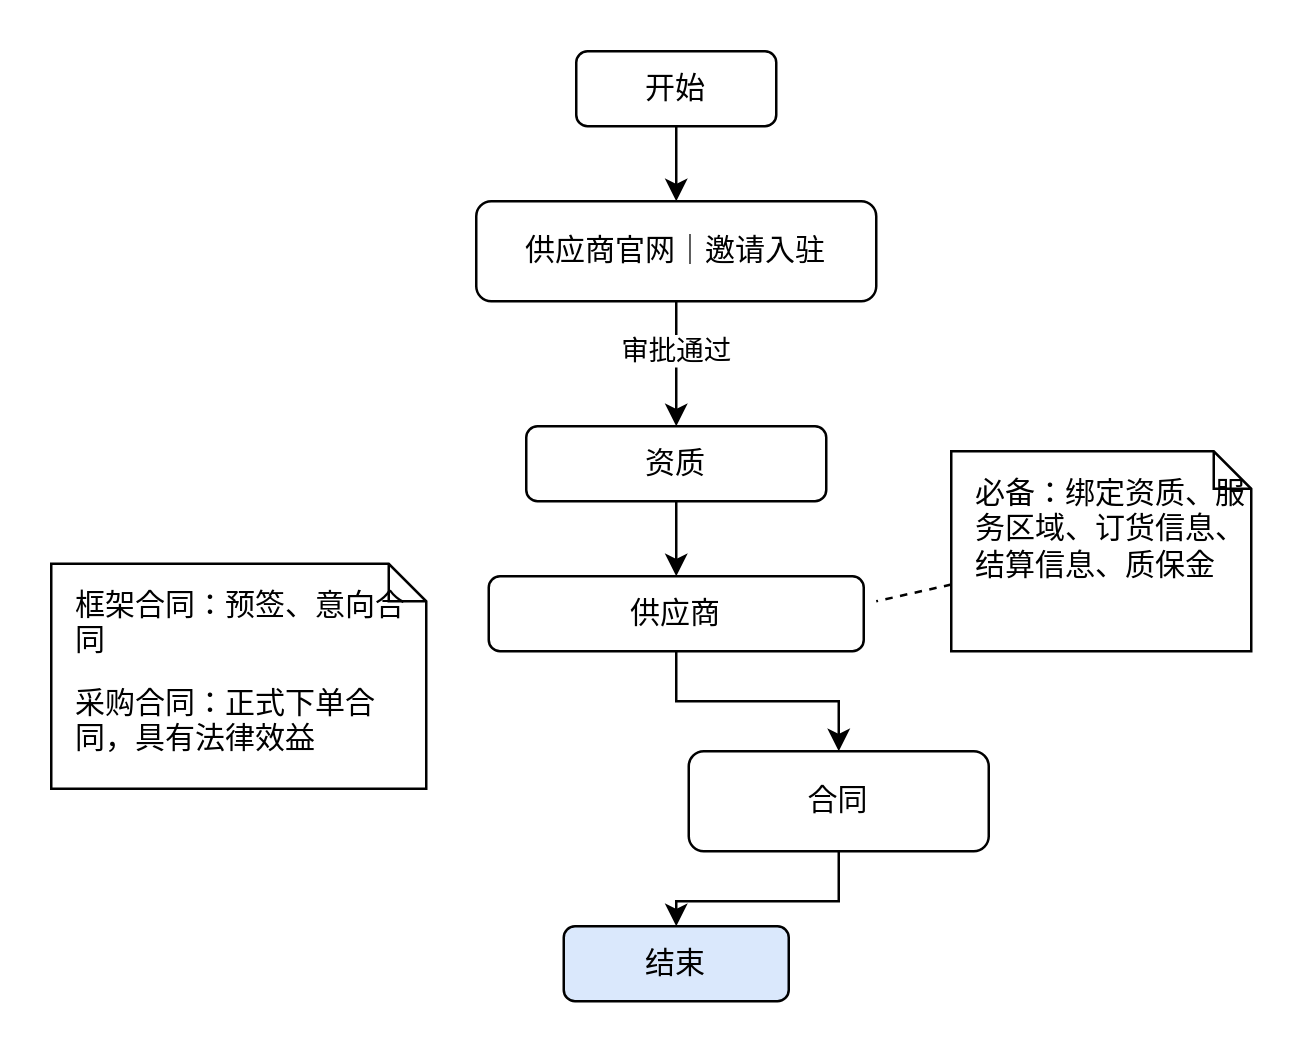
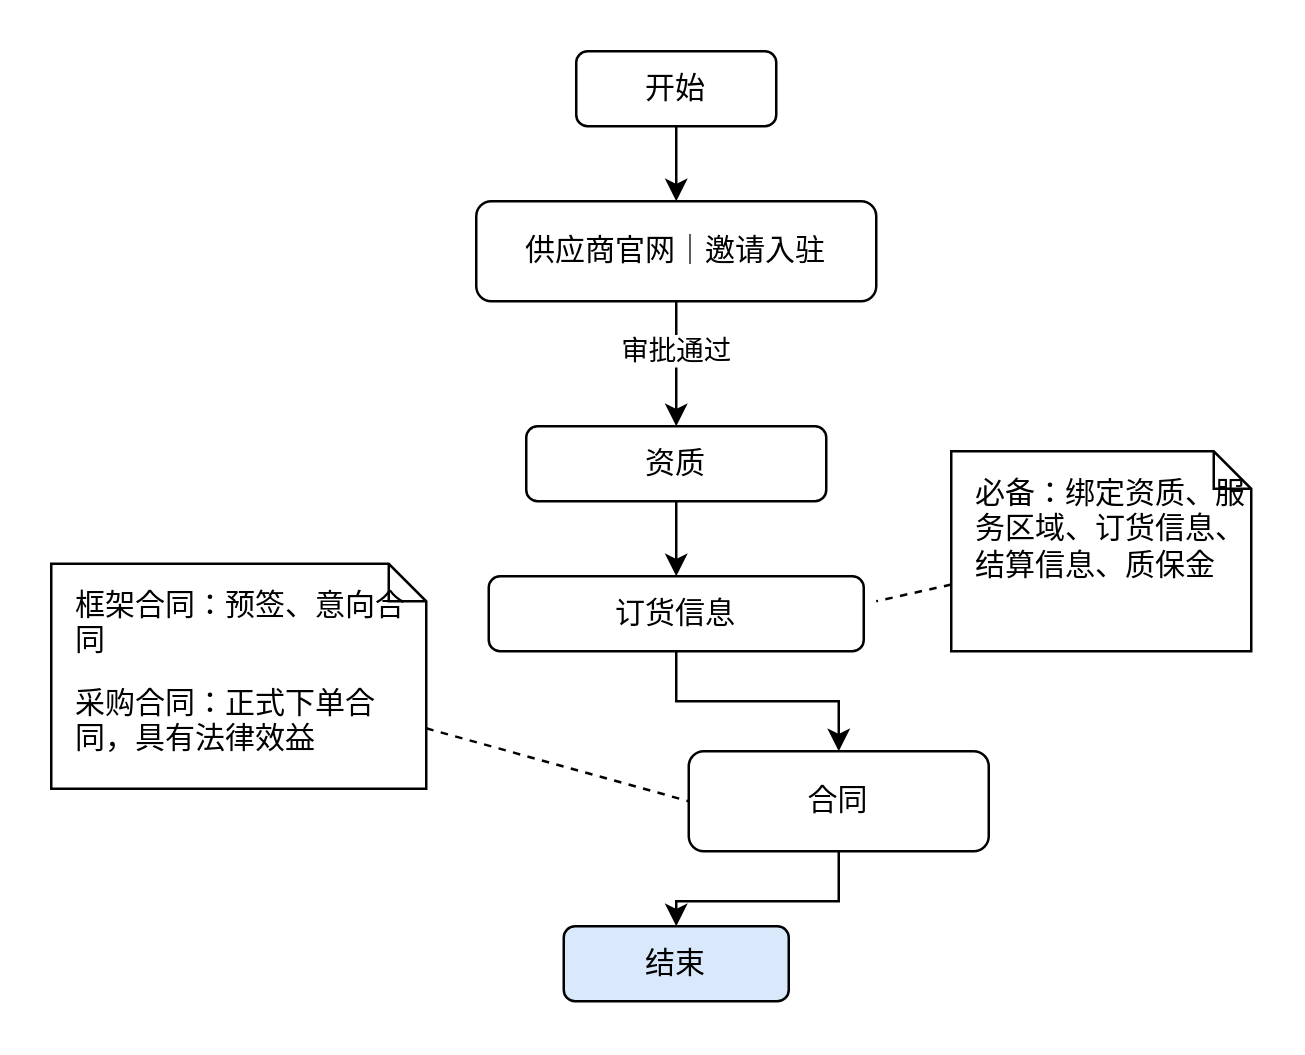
node "供应商": label "供应商" -> "订货信息"
edge "框架合同：预签、意向合同 采购合同：正式下单合同，具有法律效益" -- "合同": added
